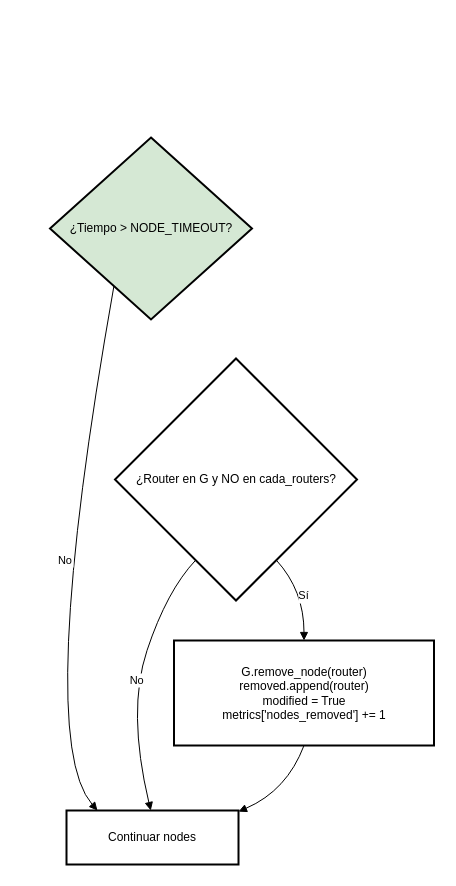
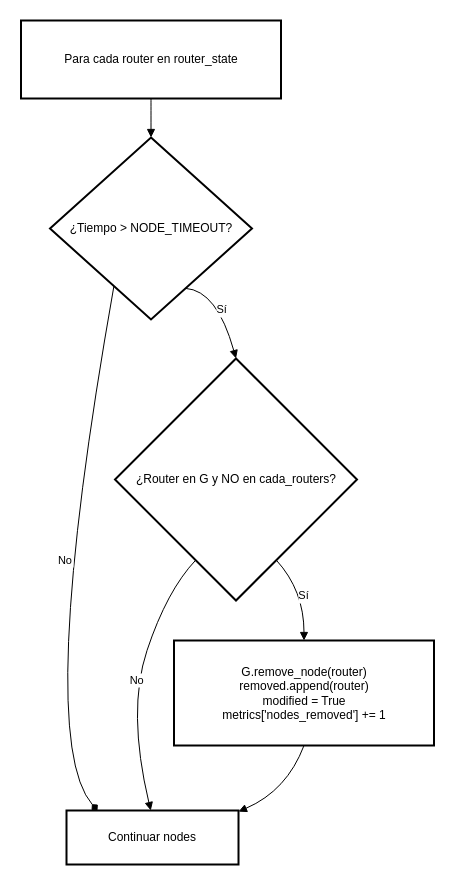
node "Para cada router en router_state": added
edge "Para cada router en router_state" -> "¿Tiempo > NODE_TIMEOUT?": added
node "¿Tiempo > NODE_TIMEOUT?": fillcolor #d5e8d4 -> #ffffff
edge "¿Tiempo > NODE_TIMEOUT?" -> "¿Router en G y NO en cada_routers?": added, label "Sí"
edge "¿Tiempo > NODE_TIMEOUT?" -> "Continuar nodes": arrowhead block -> diamond
